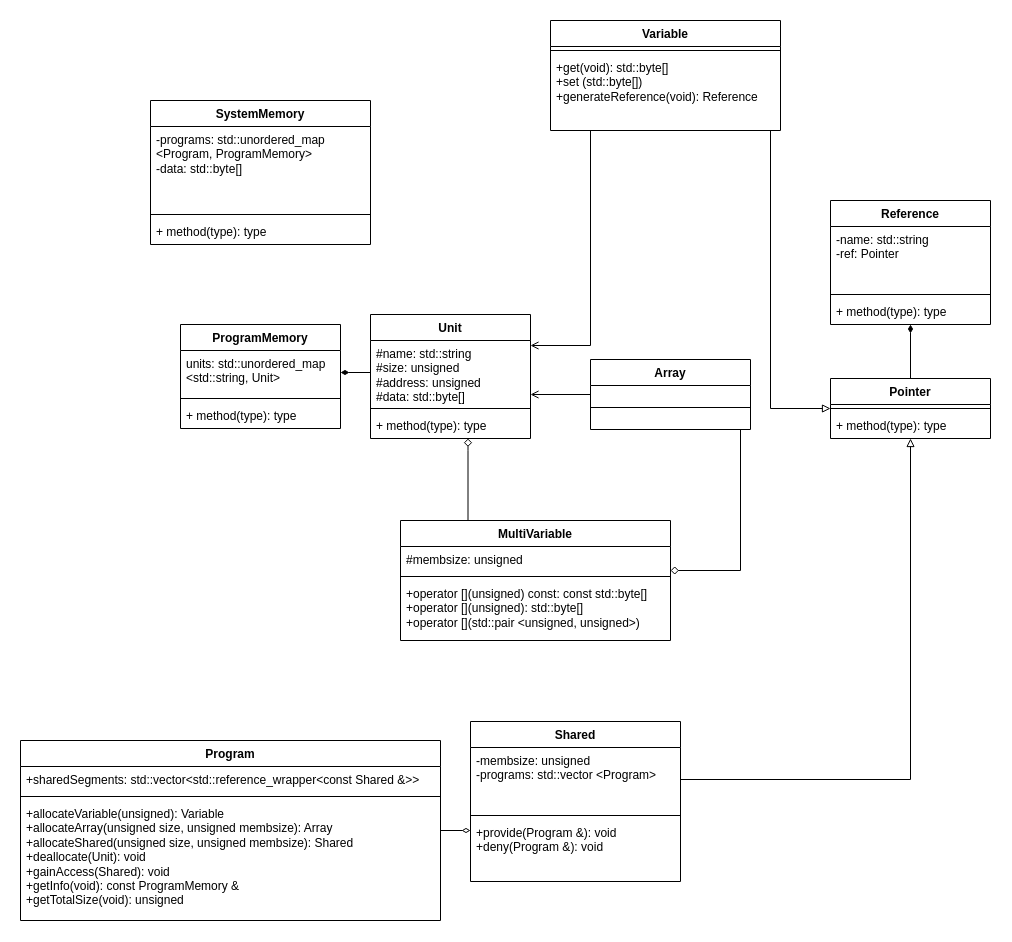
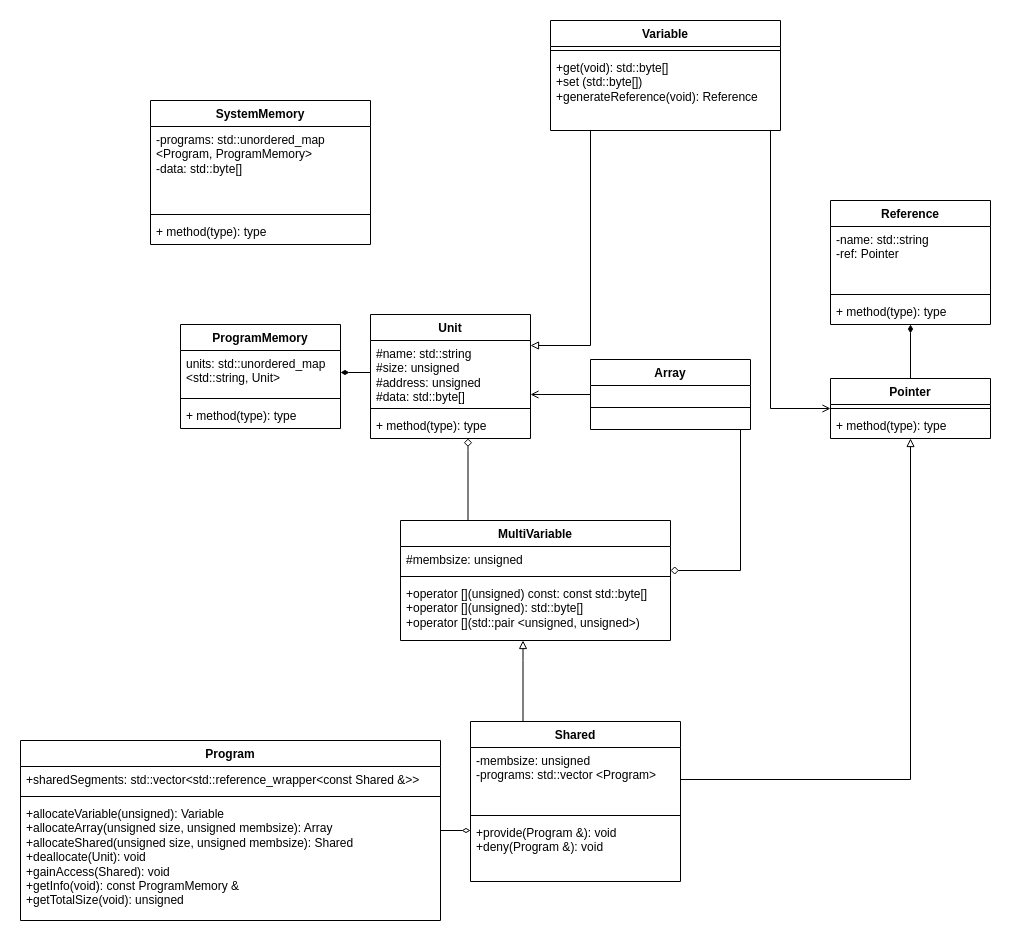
edge "Variable" -> "Unit": arrowhead open -> block
edge "Variable" -> "Pointer": arrowhead block -> open
edge "Shared" -> "MultiVariable": added
